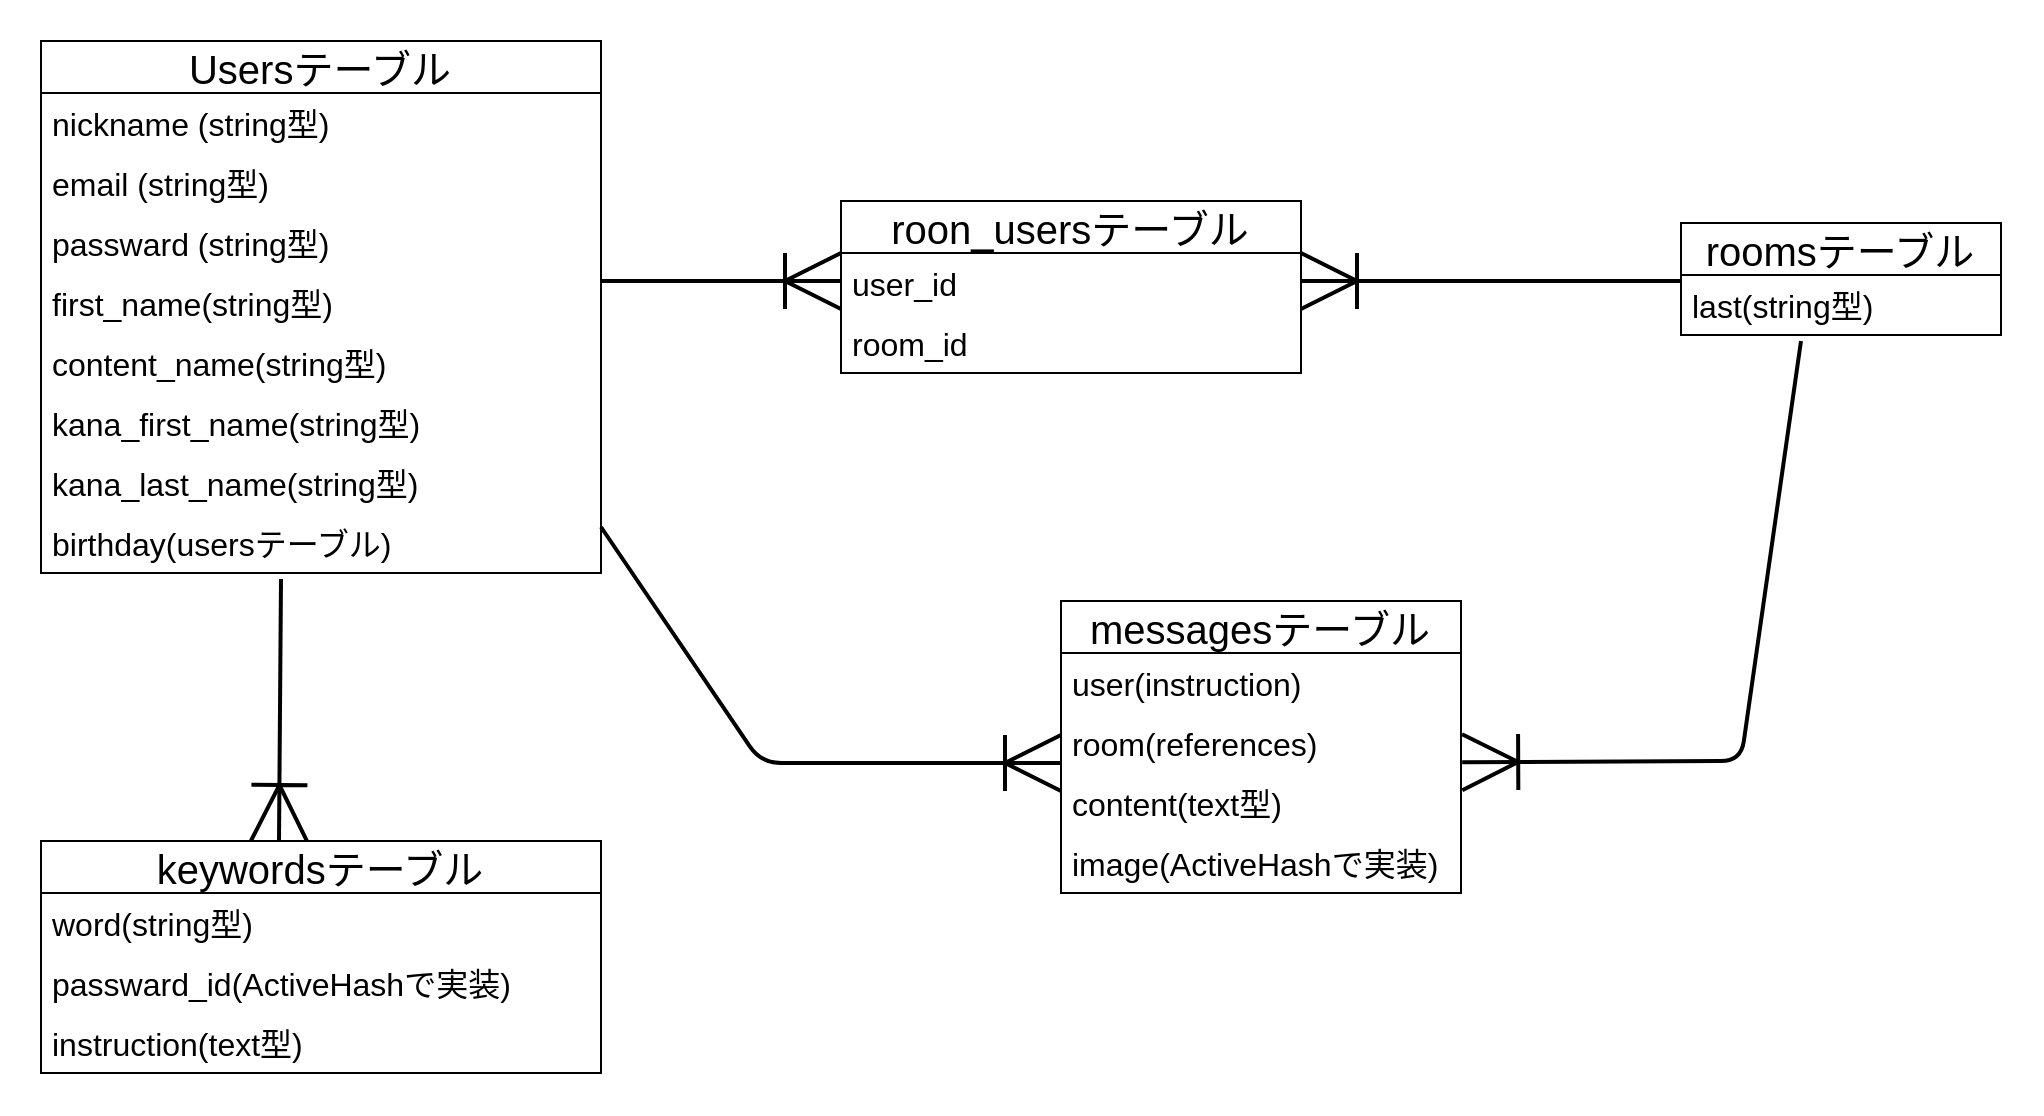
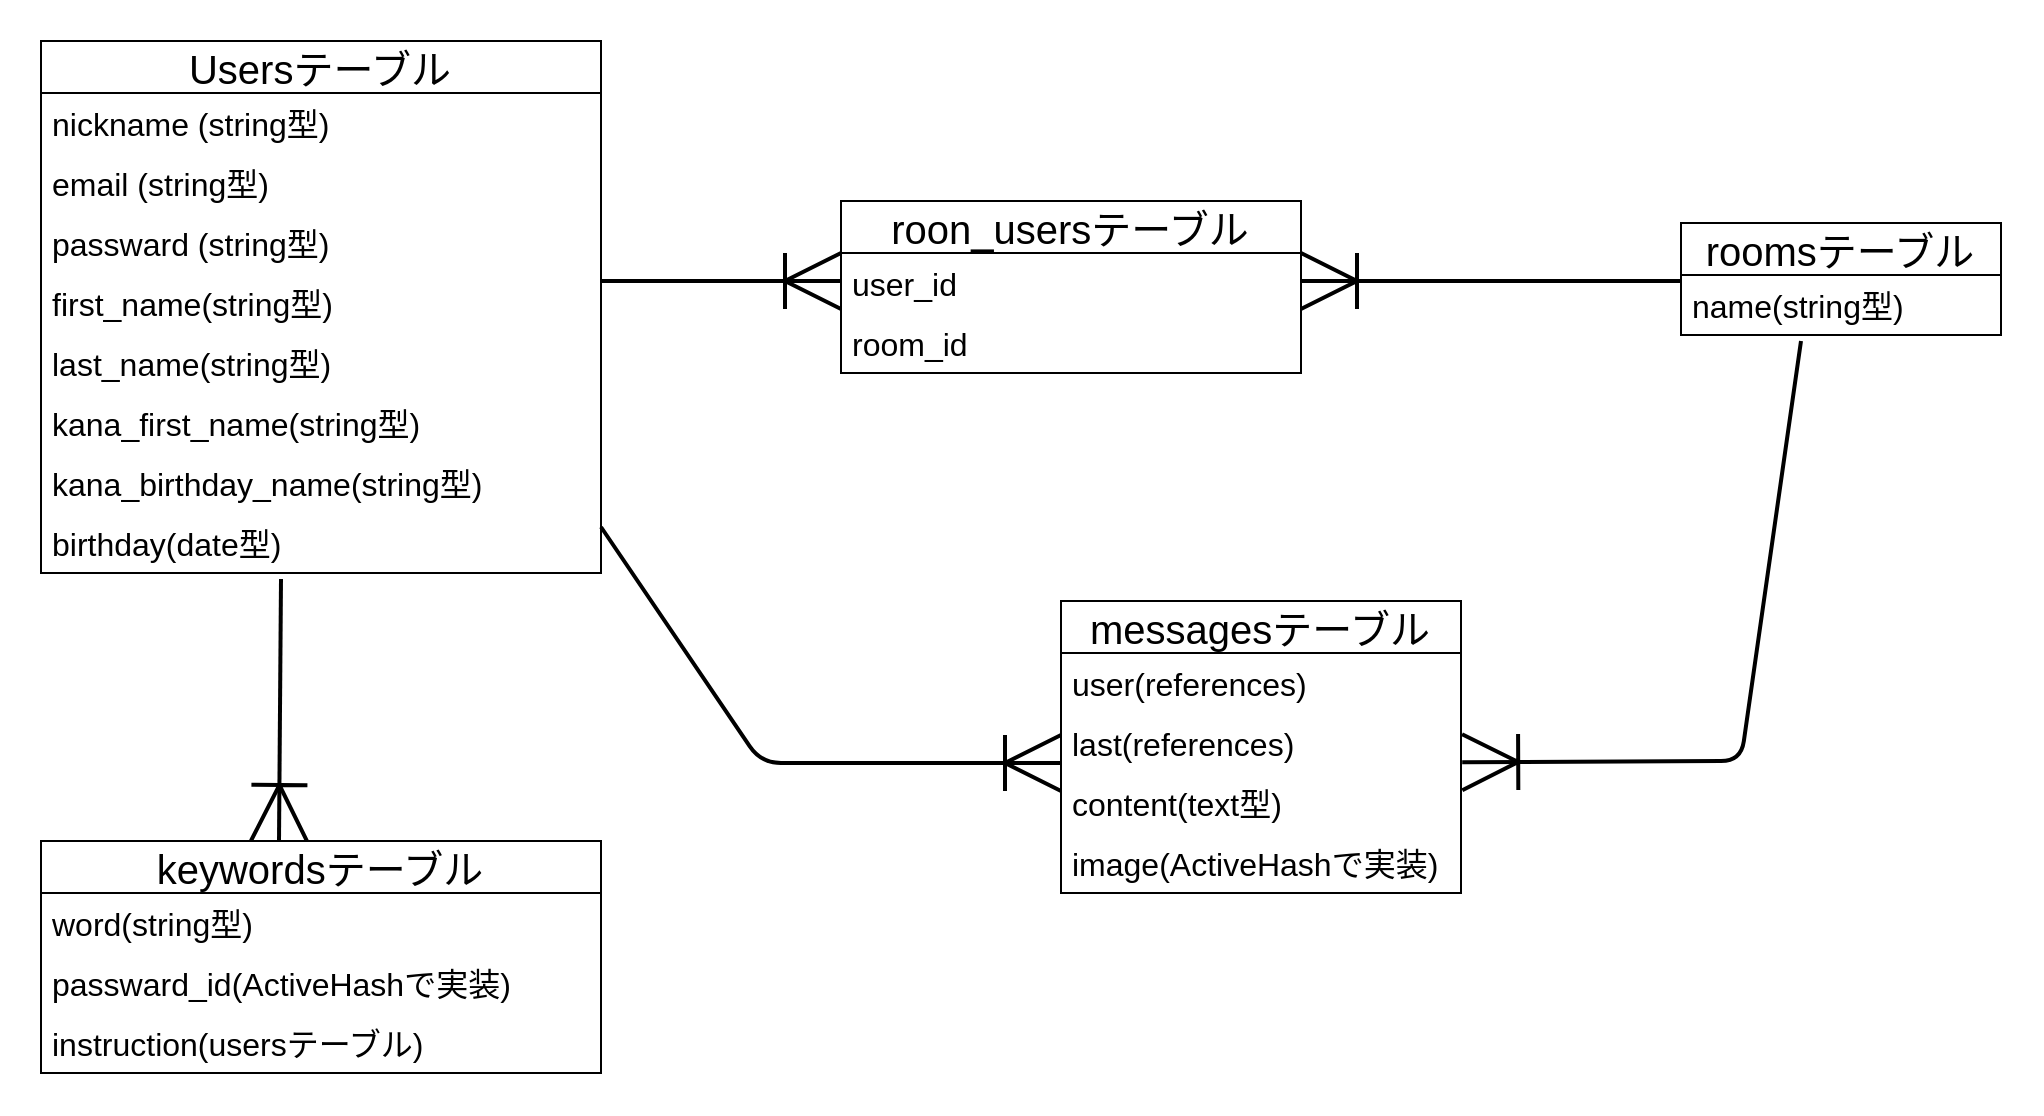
node "last(string型)": label "last(string型)" -> "name(string型)"
node "content_name(string型)": label "content_name(string型)" -> "last_name(string型)"
node "kana_last_name(string型)": label "kana_last_name(string型)" -> "kana_birthday_name(string型)"
node "birthday(usersテーブル)": label "birthday(usersテーブル)" -> "birthday(date型)"
node "user(instruction)": label "user(instruction)" -> "user(references)"
node "room(references)": label "room(references)" -> "last(references)"
node "instruction(text型)": label "instruction(text型)" -> "instruction(usersテーブル)"
